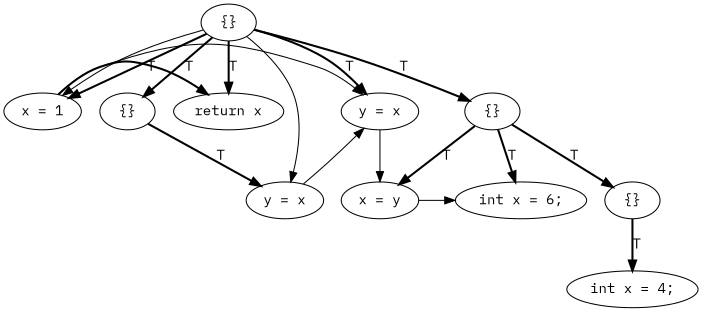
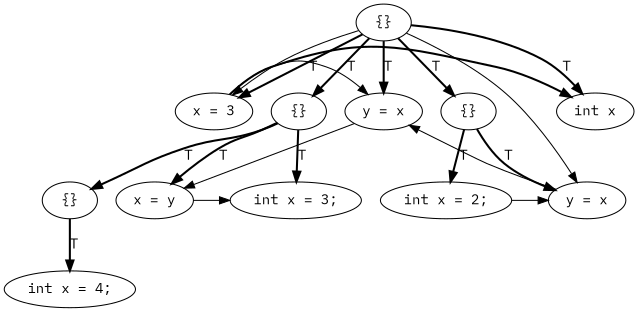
node "x = 1": label "x = 1" -> "x = 3"
node "return x": label "return x" -> "int x"
node "int x = 2;": added
node "int x = 6;": label "int x = 6;" -> "int x = 3;"
